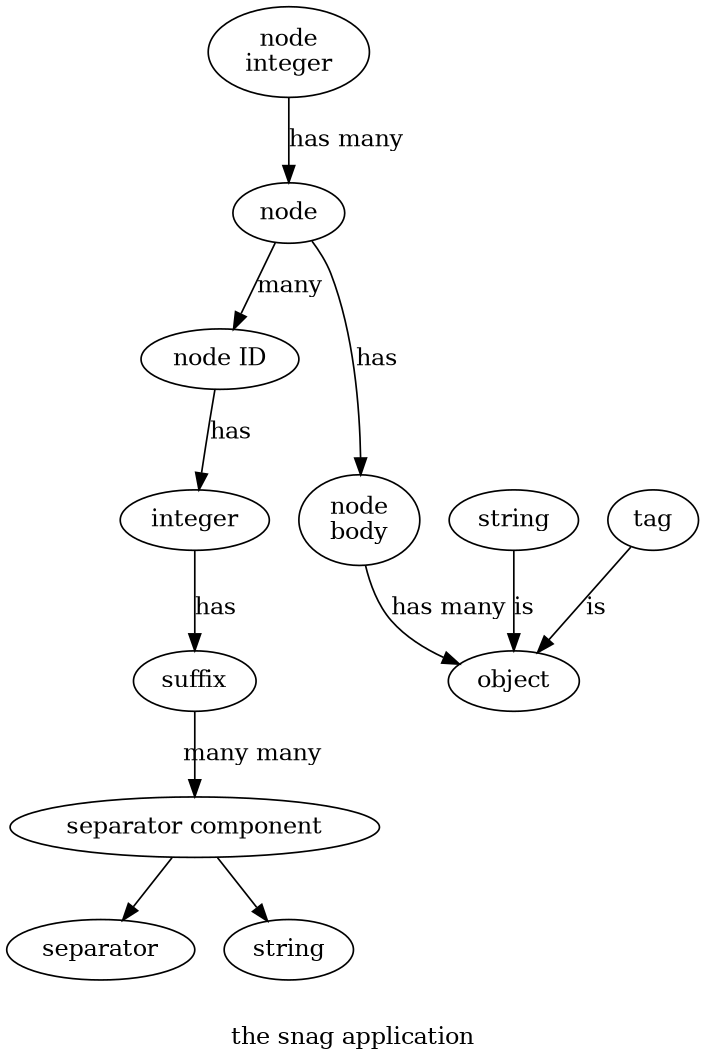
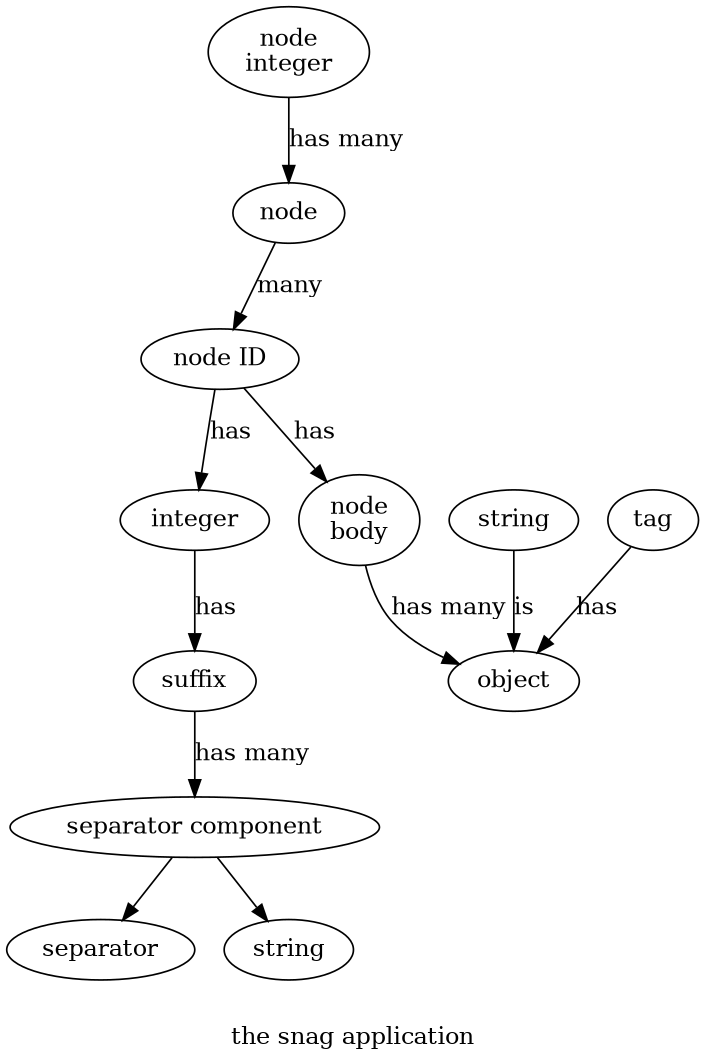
edge "node" -> "node body": now "node ID" -> "node body"
edge "tag" -> "object": label "is" -> "has"
edge "suffix" -> "separator component": label "many many" -> "has many"
